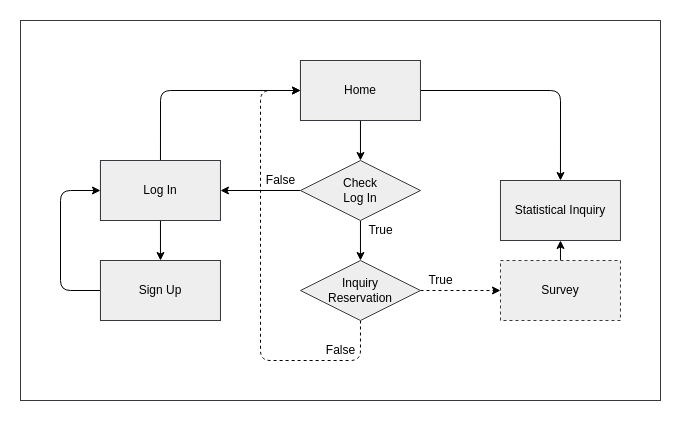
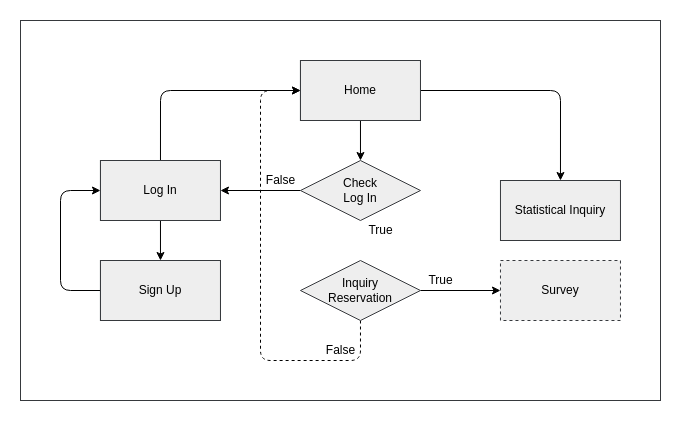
edge "Check Log In" -> "Inquiry Reservation": removed
edge "Survey" -> "Statistical Inquiry": removed
edge "Inquiry Reservation" -> "Survey": style dashed -> solid
